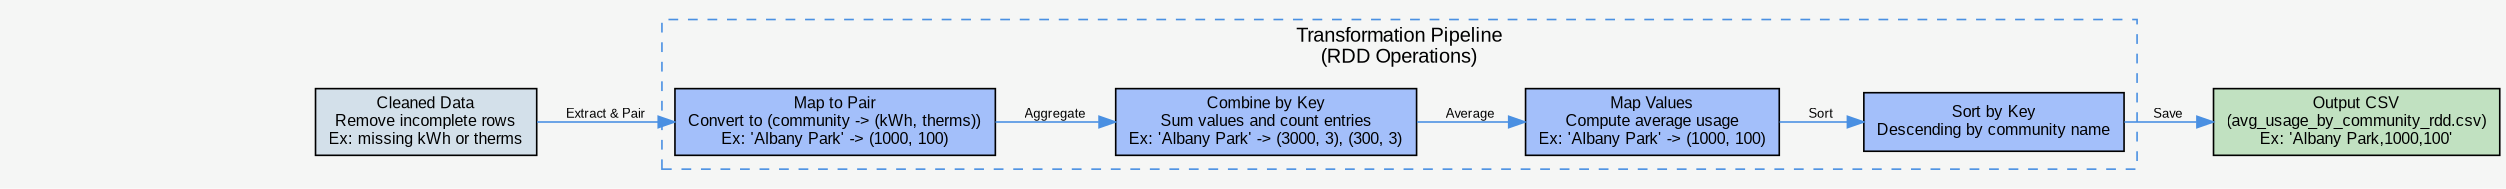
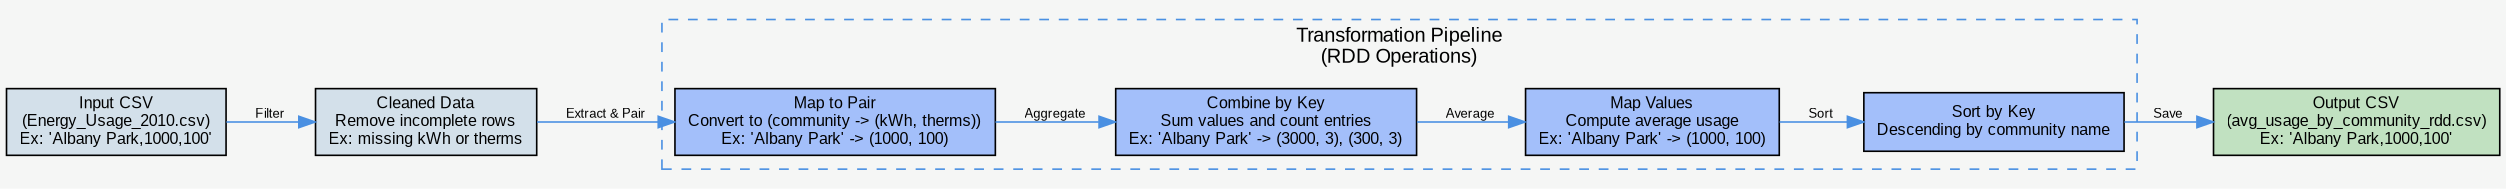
node "Input CSV (Energy_Usage_2010.csv) Ex: 'Albany Park,1000,100'": added
